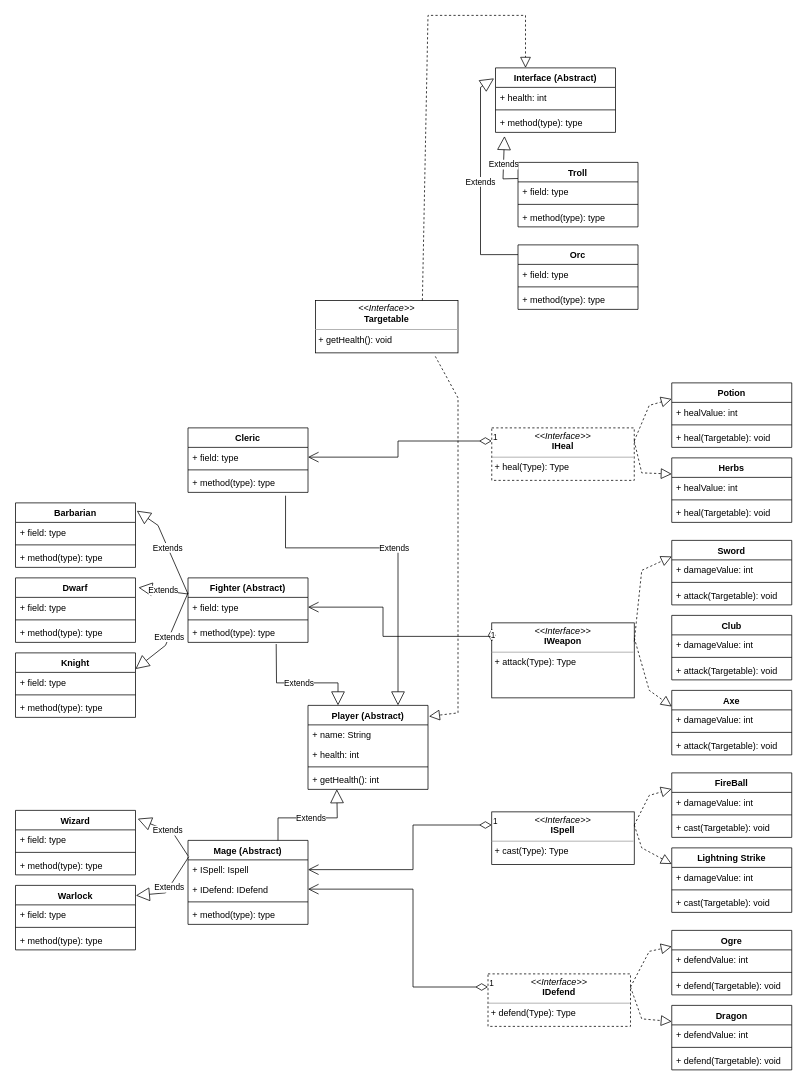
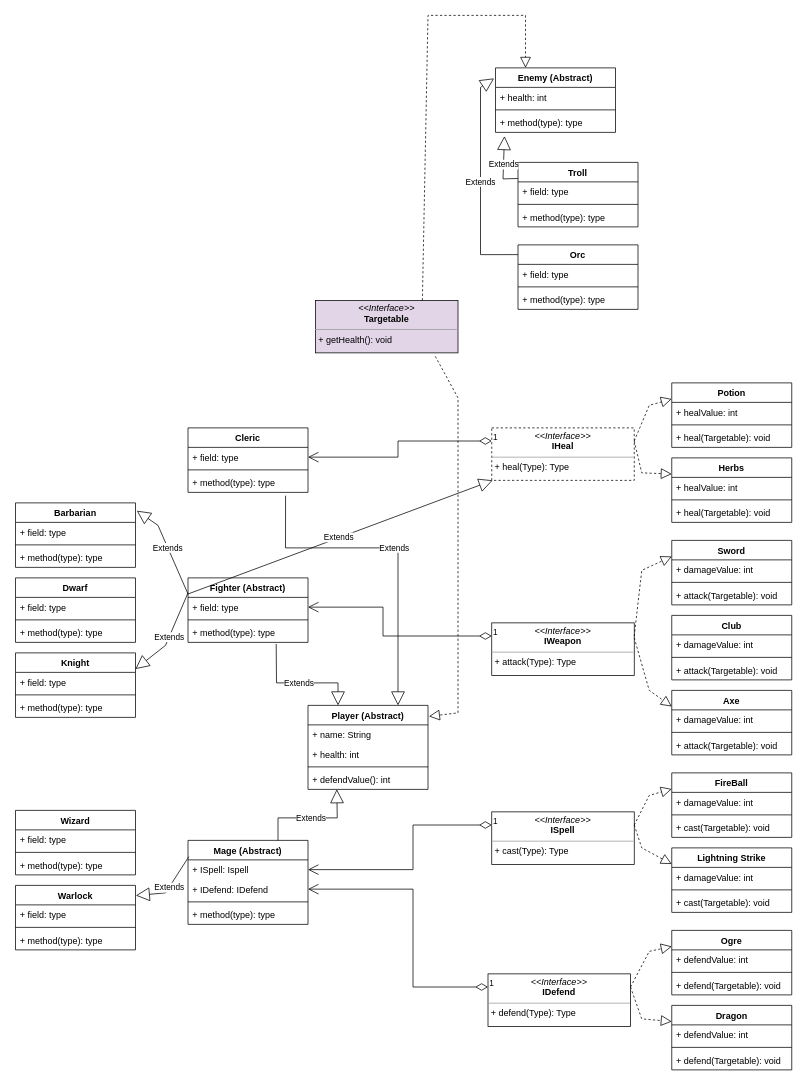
node "Interface (Abstract)": label "Interface (Abstract)" -> "Enemy (Abstract)"
node "<<Interface>> Targetable + getHealth(): void": fillcolor #ffffff -> #e1d5e7
edge "Fighter (Abstract)" -> "Dwarf": now "Fighter (Abstract)" -> "<<Interface>> IHeal + heal(Type): Type"
node "<<Interface>> IWeapon + attack(Type): Type": size 143x75 -> 143x53
node "+ getHealth(): int": label "+ getHealth(): int" -> "+ defendValue(): int"
edge "Mage (Abstract)" -> "Wizard": removed, label "Extends"
node "<<Interface>> IDefend + defend(Type): Type": style dashed -> solid
